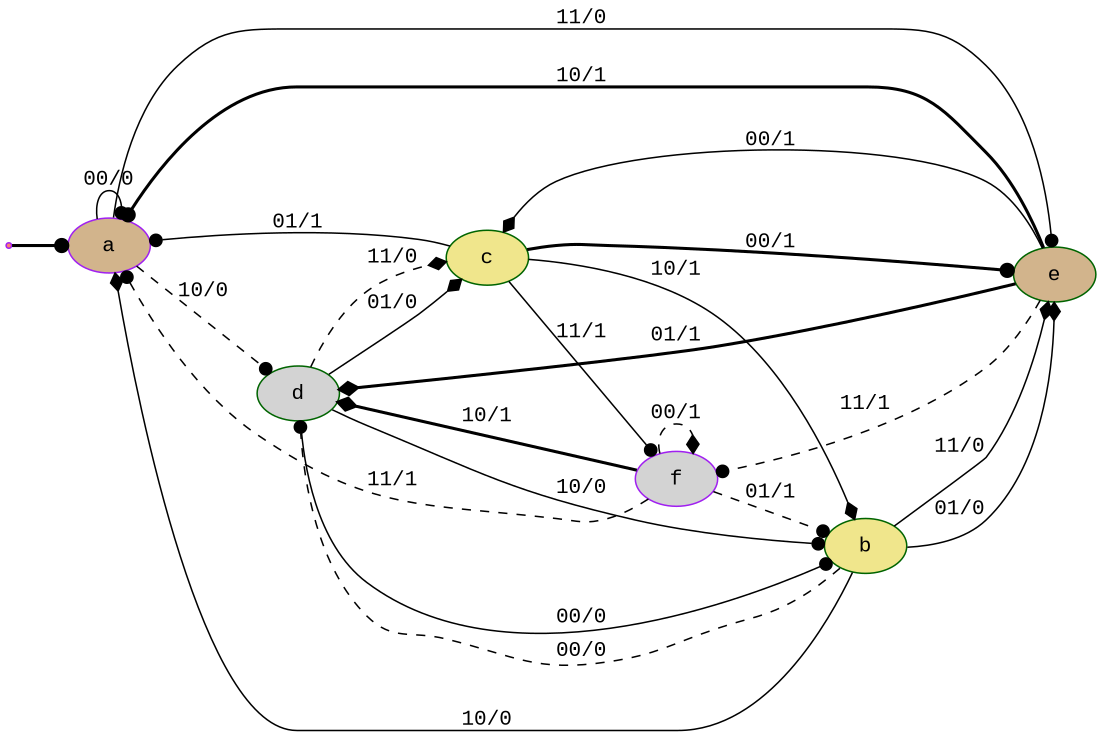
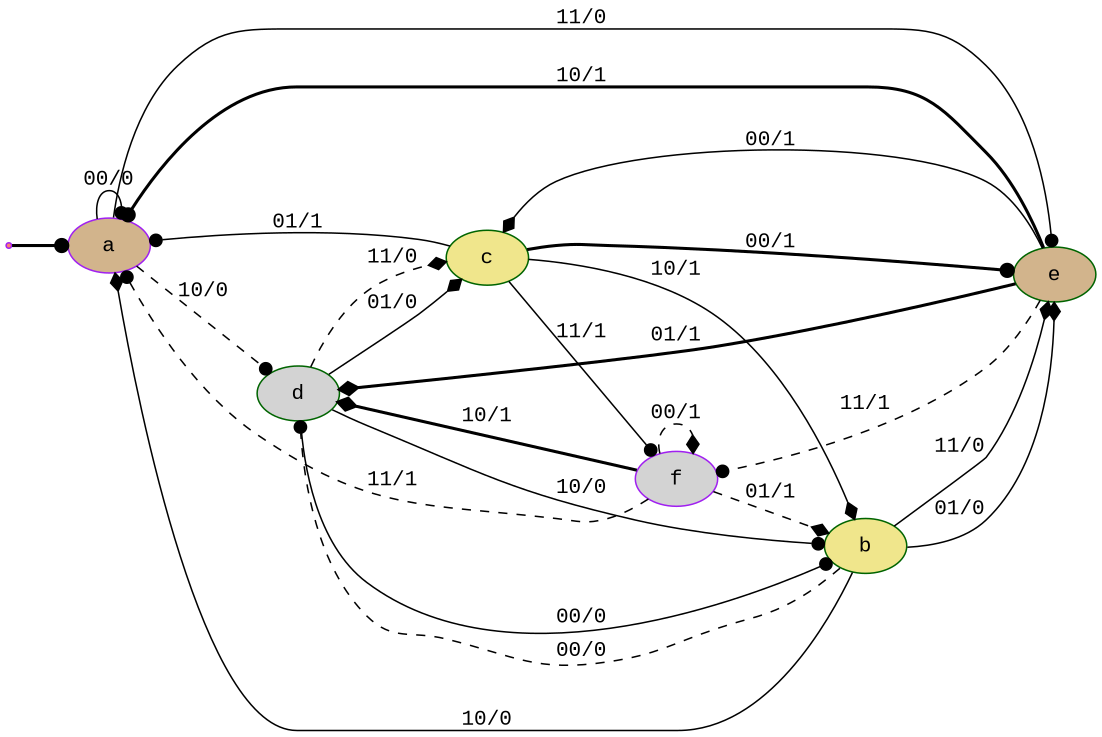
edge "f" -> "b": arrowhead dot -> diamond
